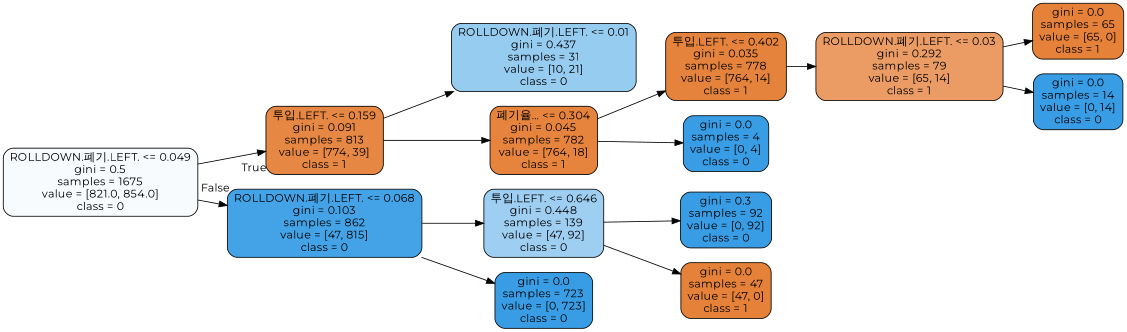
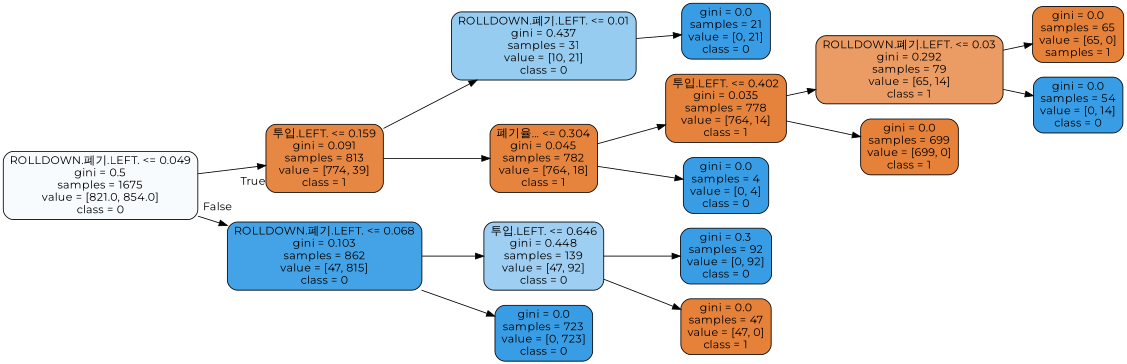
node "gini = 0.0 samples = 21 value = [0, 21] class = 0": added
node "gini = 0.0 samples = 65 value = [65, 0] class = 1": label "gini = 0.0 samples = 65 value = [65, 0] class = 1" -> "gini = 0.0 samples = 65 value = [65, 0] samples = 1"
node "gini = 0.0 samples = 14 value = [0, 14] class = 0": label "gini = 0.0 samples = 14 value = [0, 14] class = 0" -> "gini = 0.0 samples = 54 value = [0, 14] class = 0"
node "gini = 0.0 samples = 699 value = [699, 0] class = 1": added
